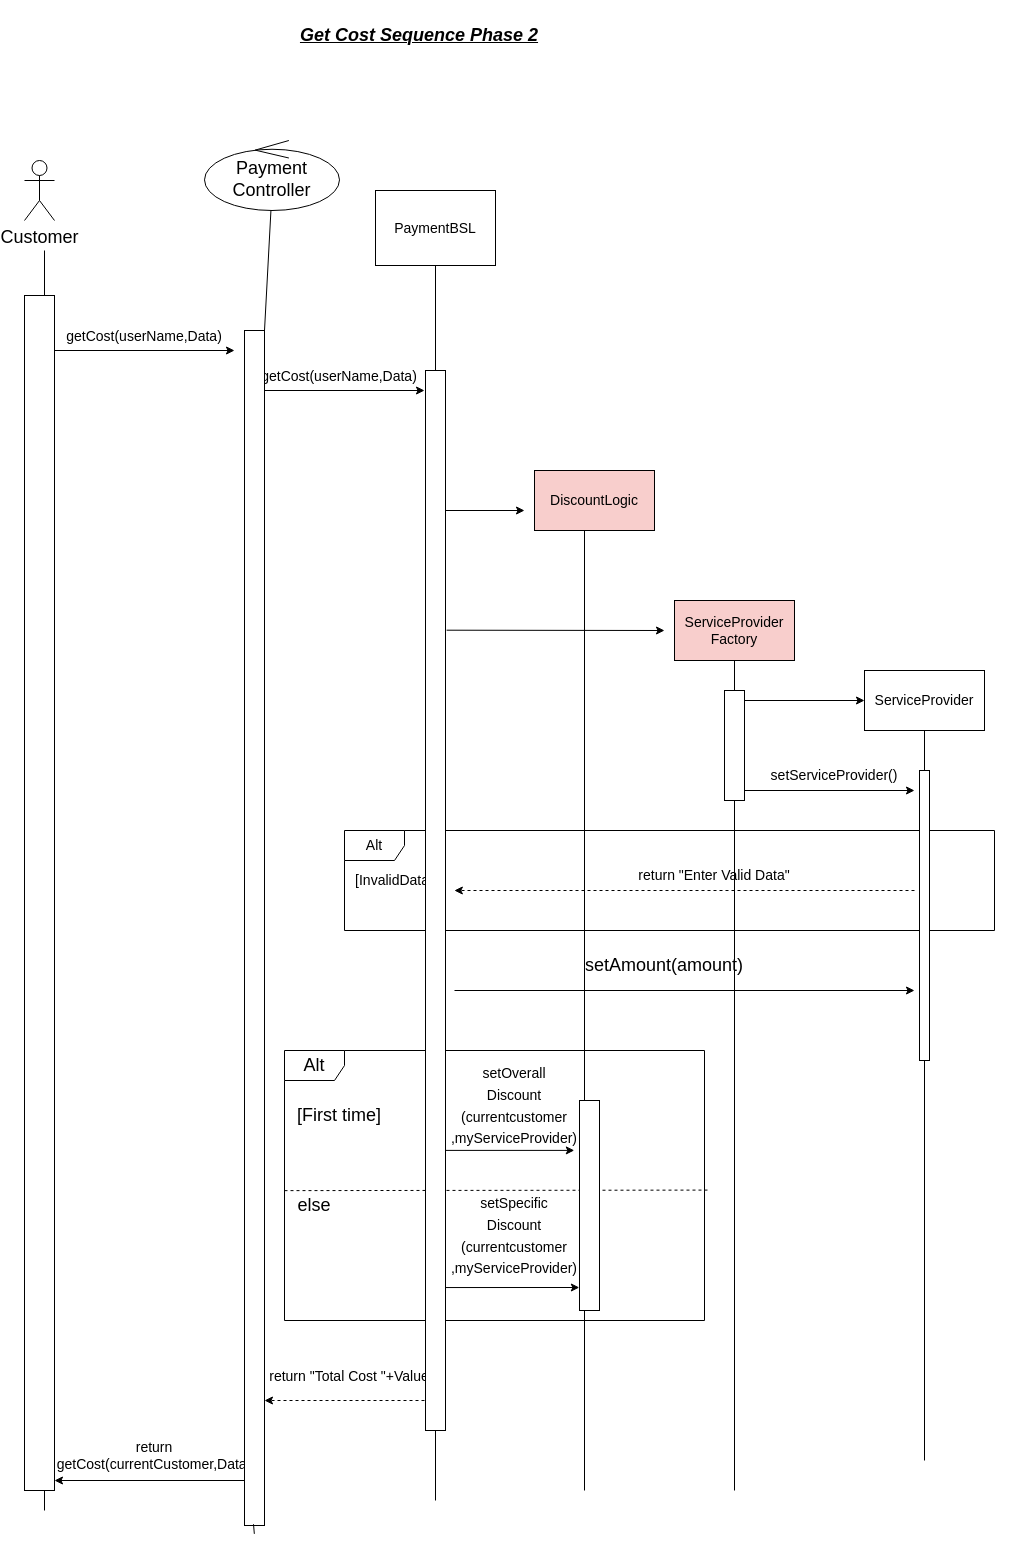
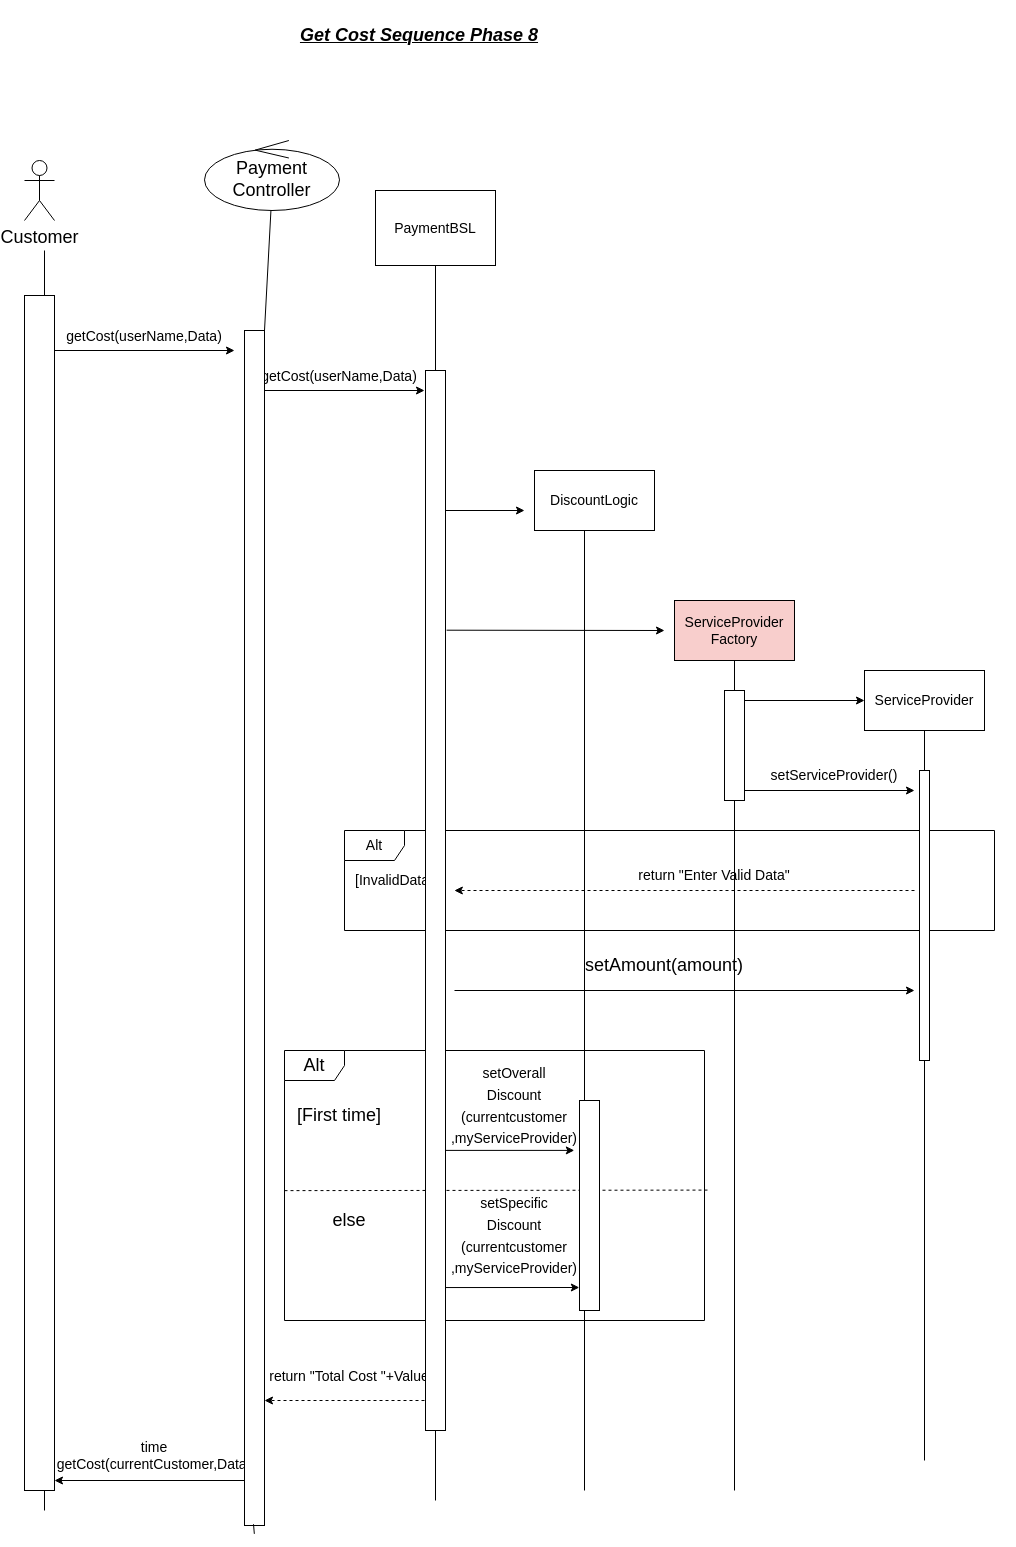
node "Get Cost Sequence Phase 2": label "Get Cost Sequence Phase 2" -> "Get Cost Sequence Phase 8"
node "DiscountLogic": fillcolor #f8cecc -> #ffffff
node "else": moved (315, 1206) -> (350, 1221)
node "return getCost(currentCustomer,Data)": label "return getCost(currentCustomer,Data)" -> "time getCost(currentCustomer,Data)"
